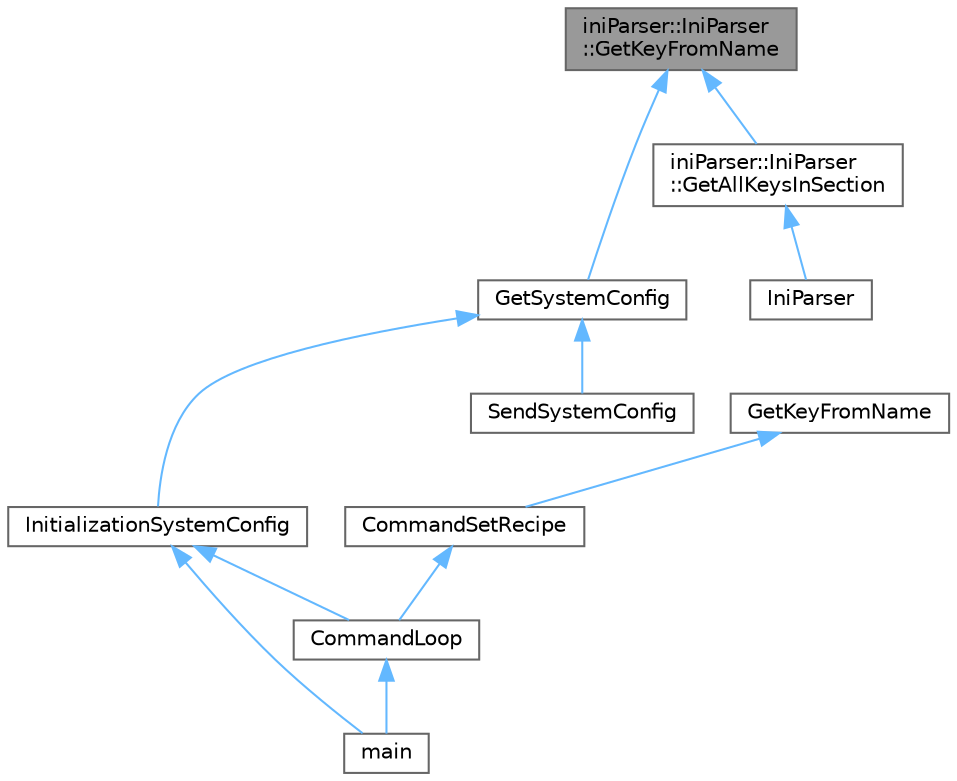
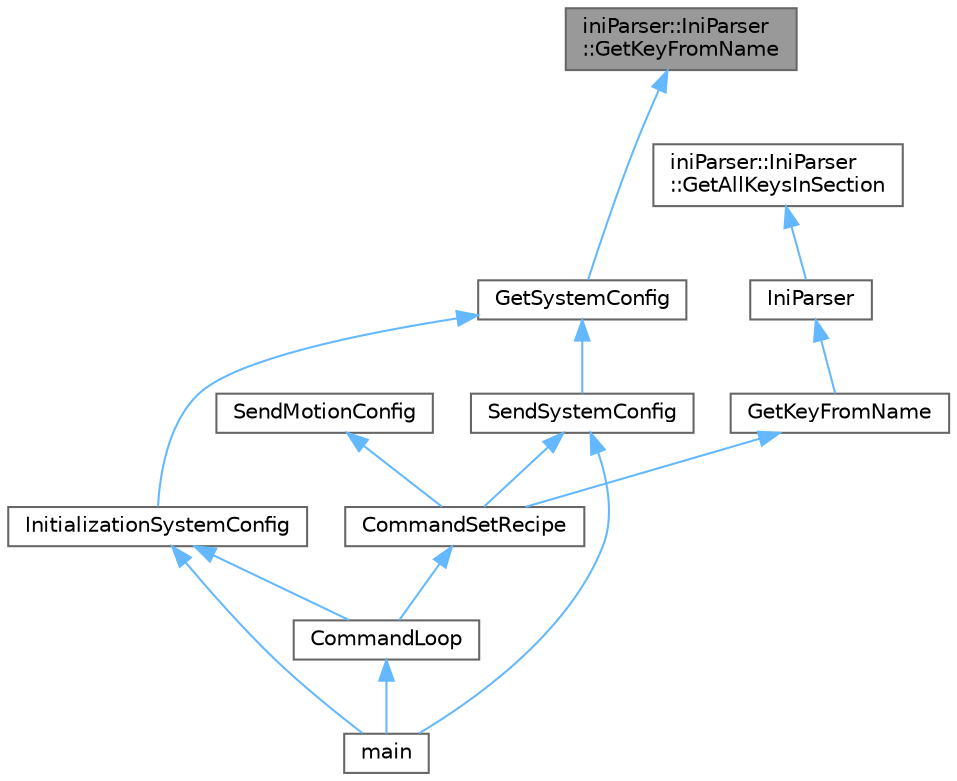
edge "iniParser::IniParser ::GetAllKeysInSection" -> "iniParser::IniParser ::GetKeyFromName": removed
edge "GetKeyFromName" -> "IniParser": added
node "SendMotionConfig": added
edge "CommandSetRecipe" -> "SendSystemConfig": added
edge "main" -> "SendSystemConfig": added
